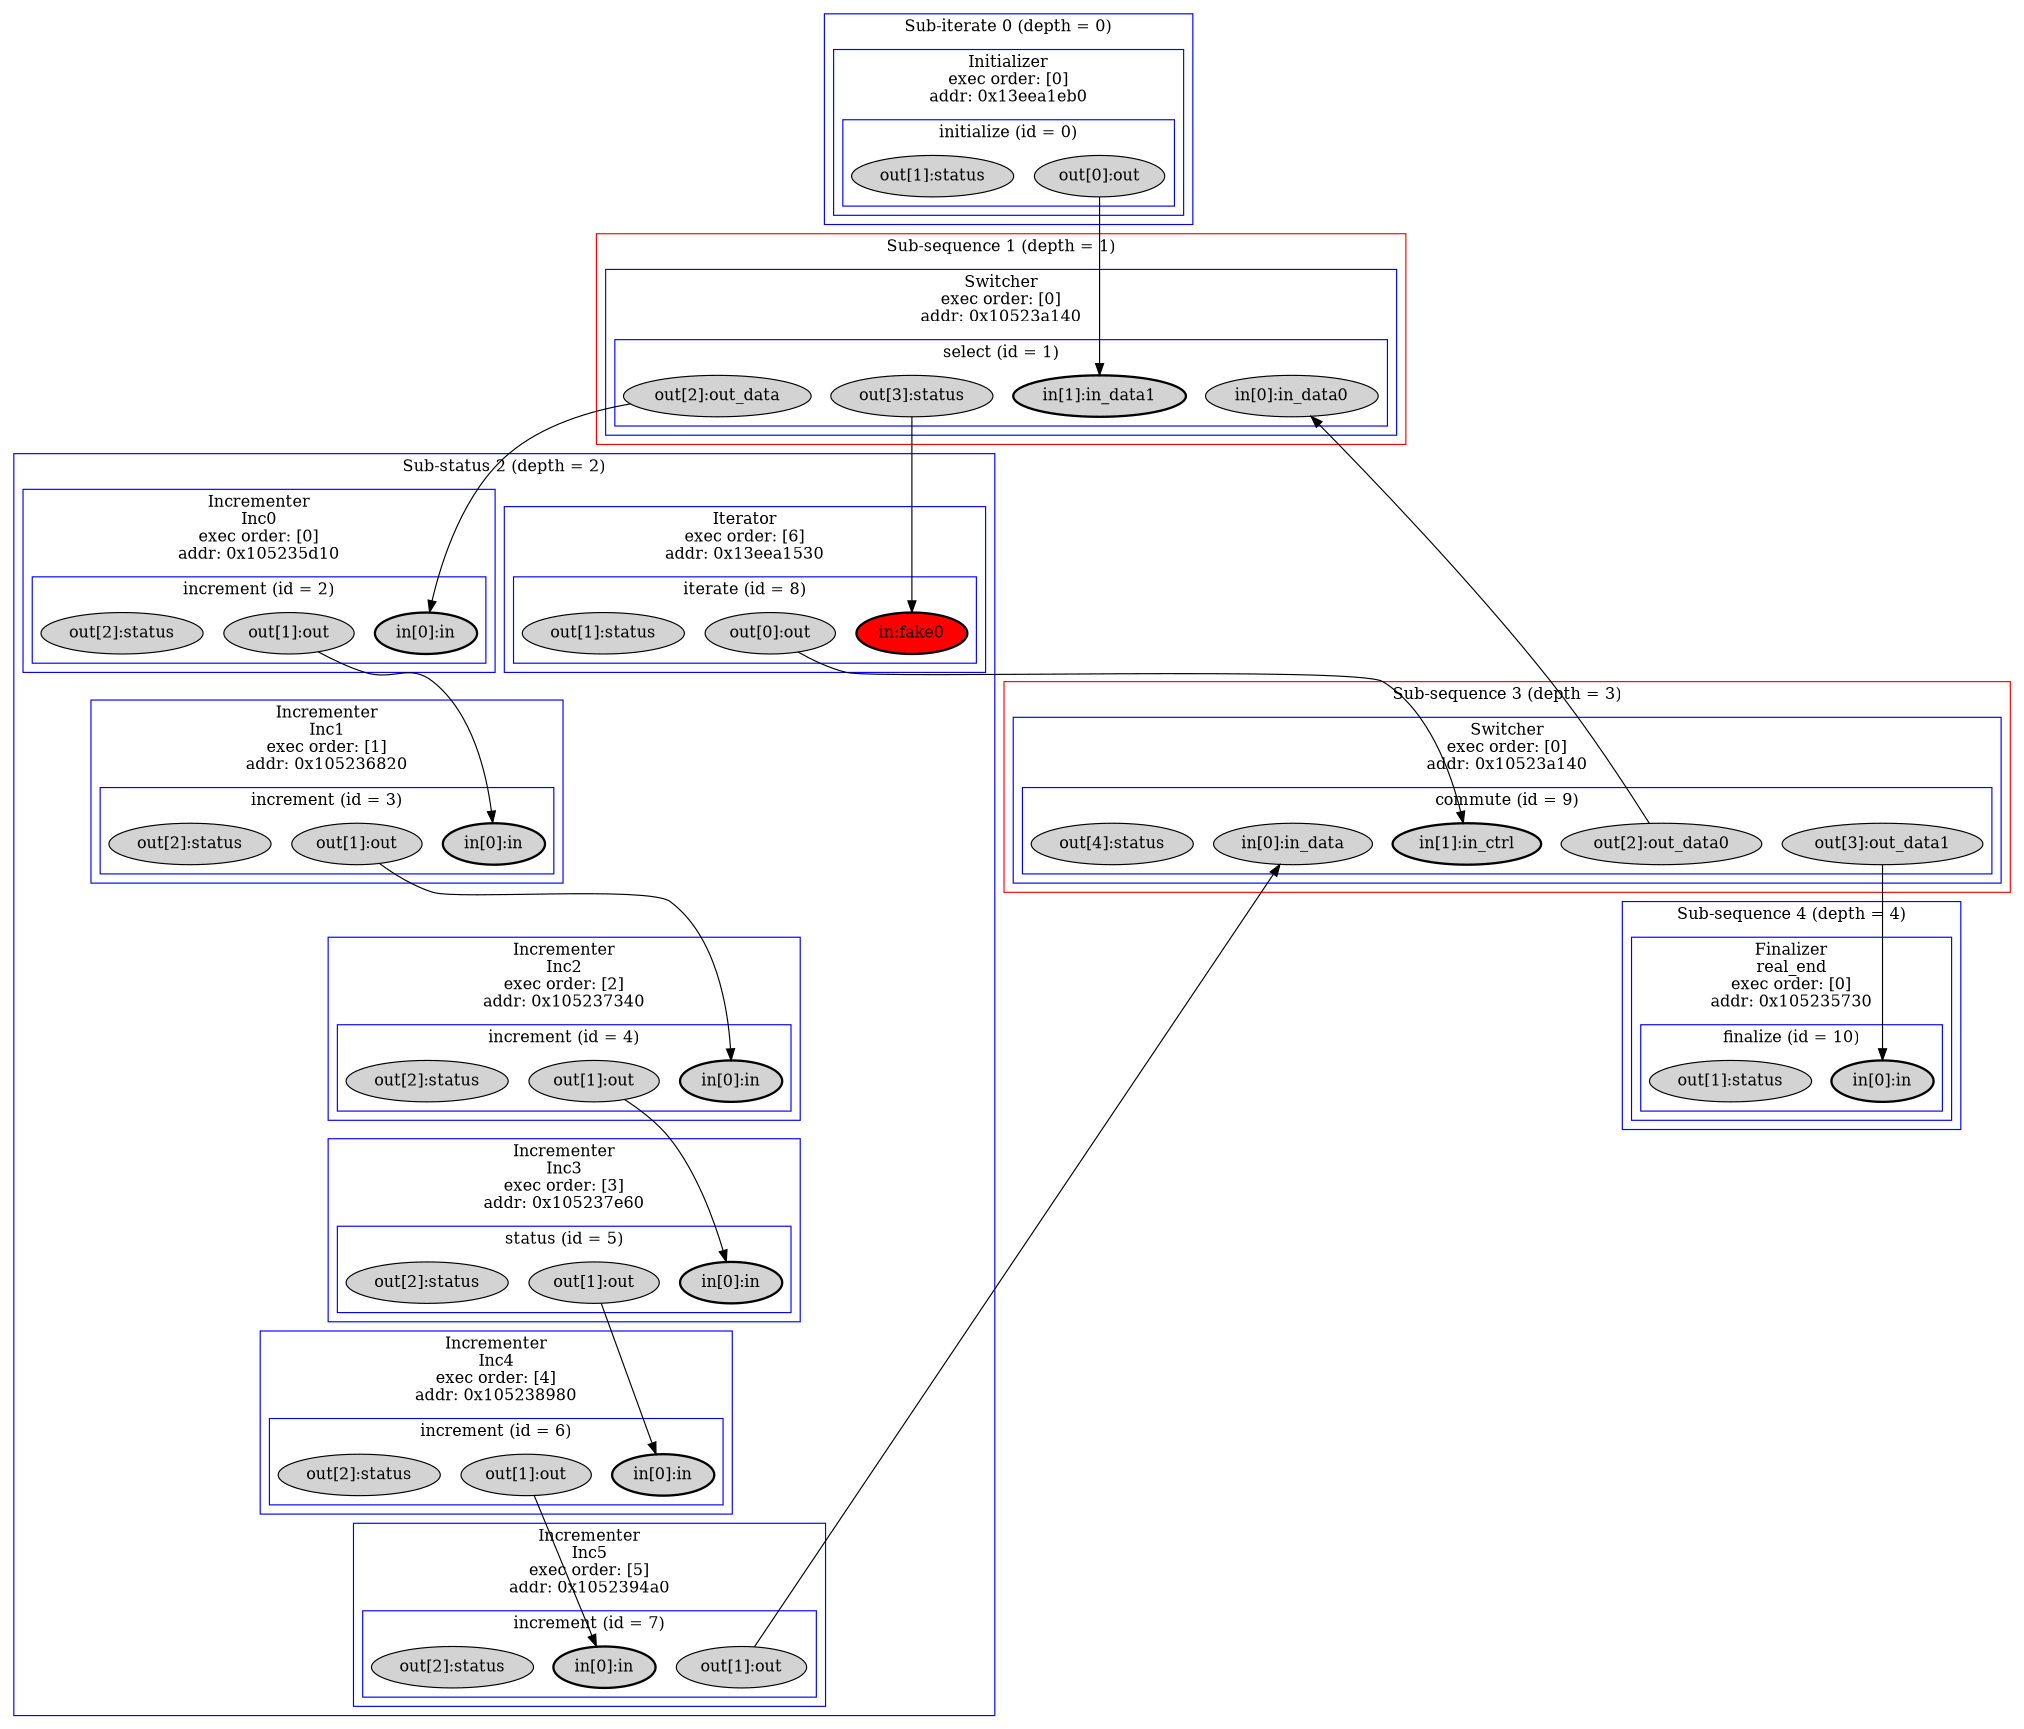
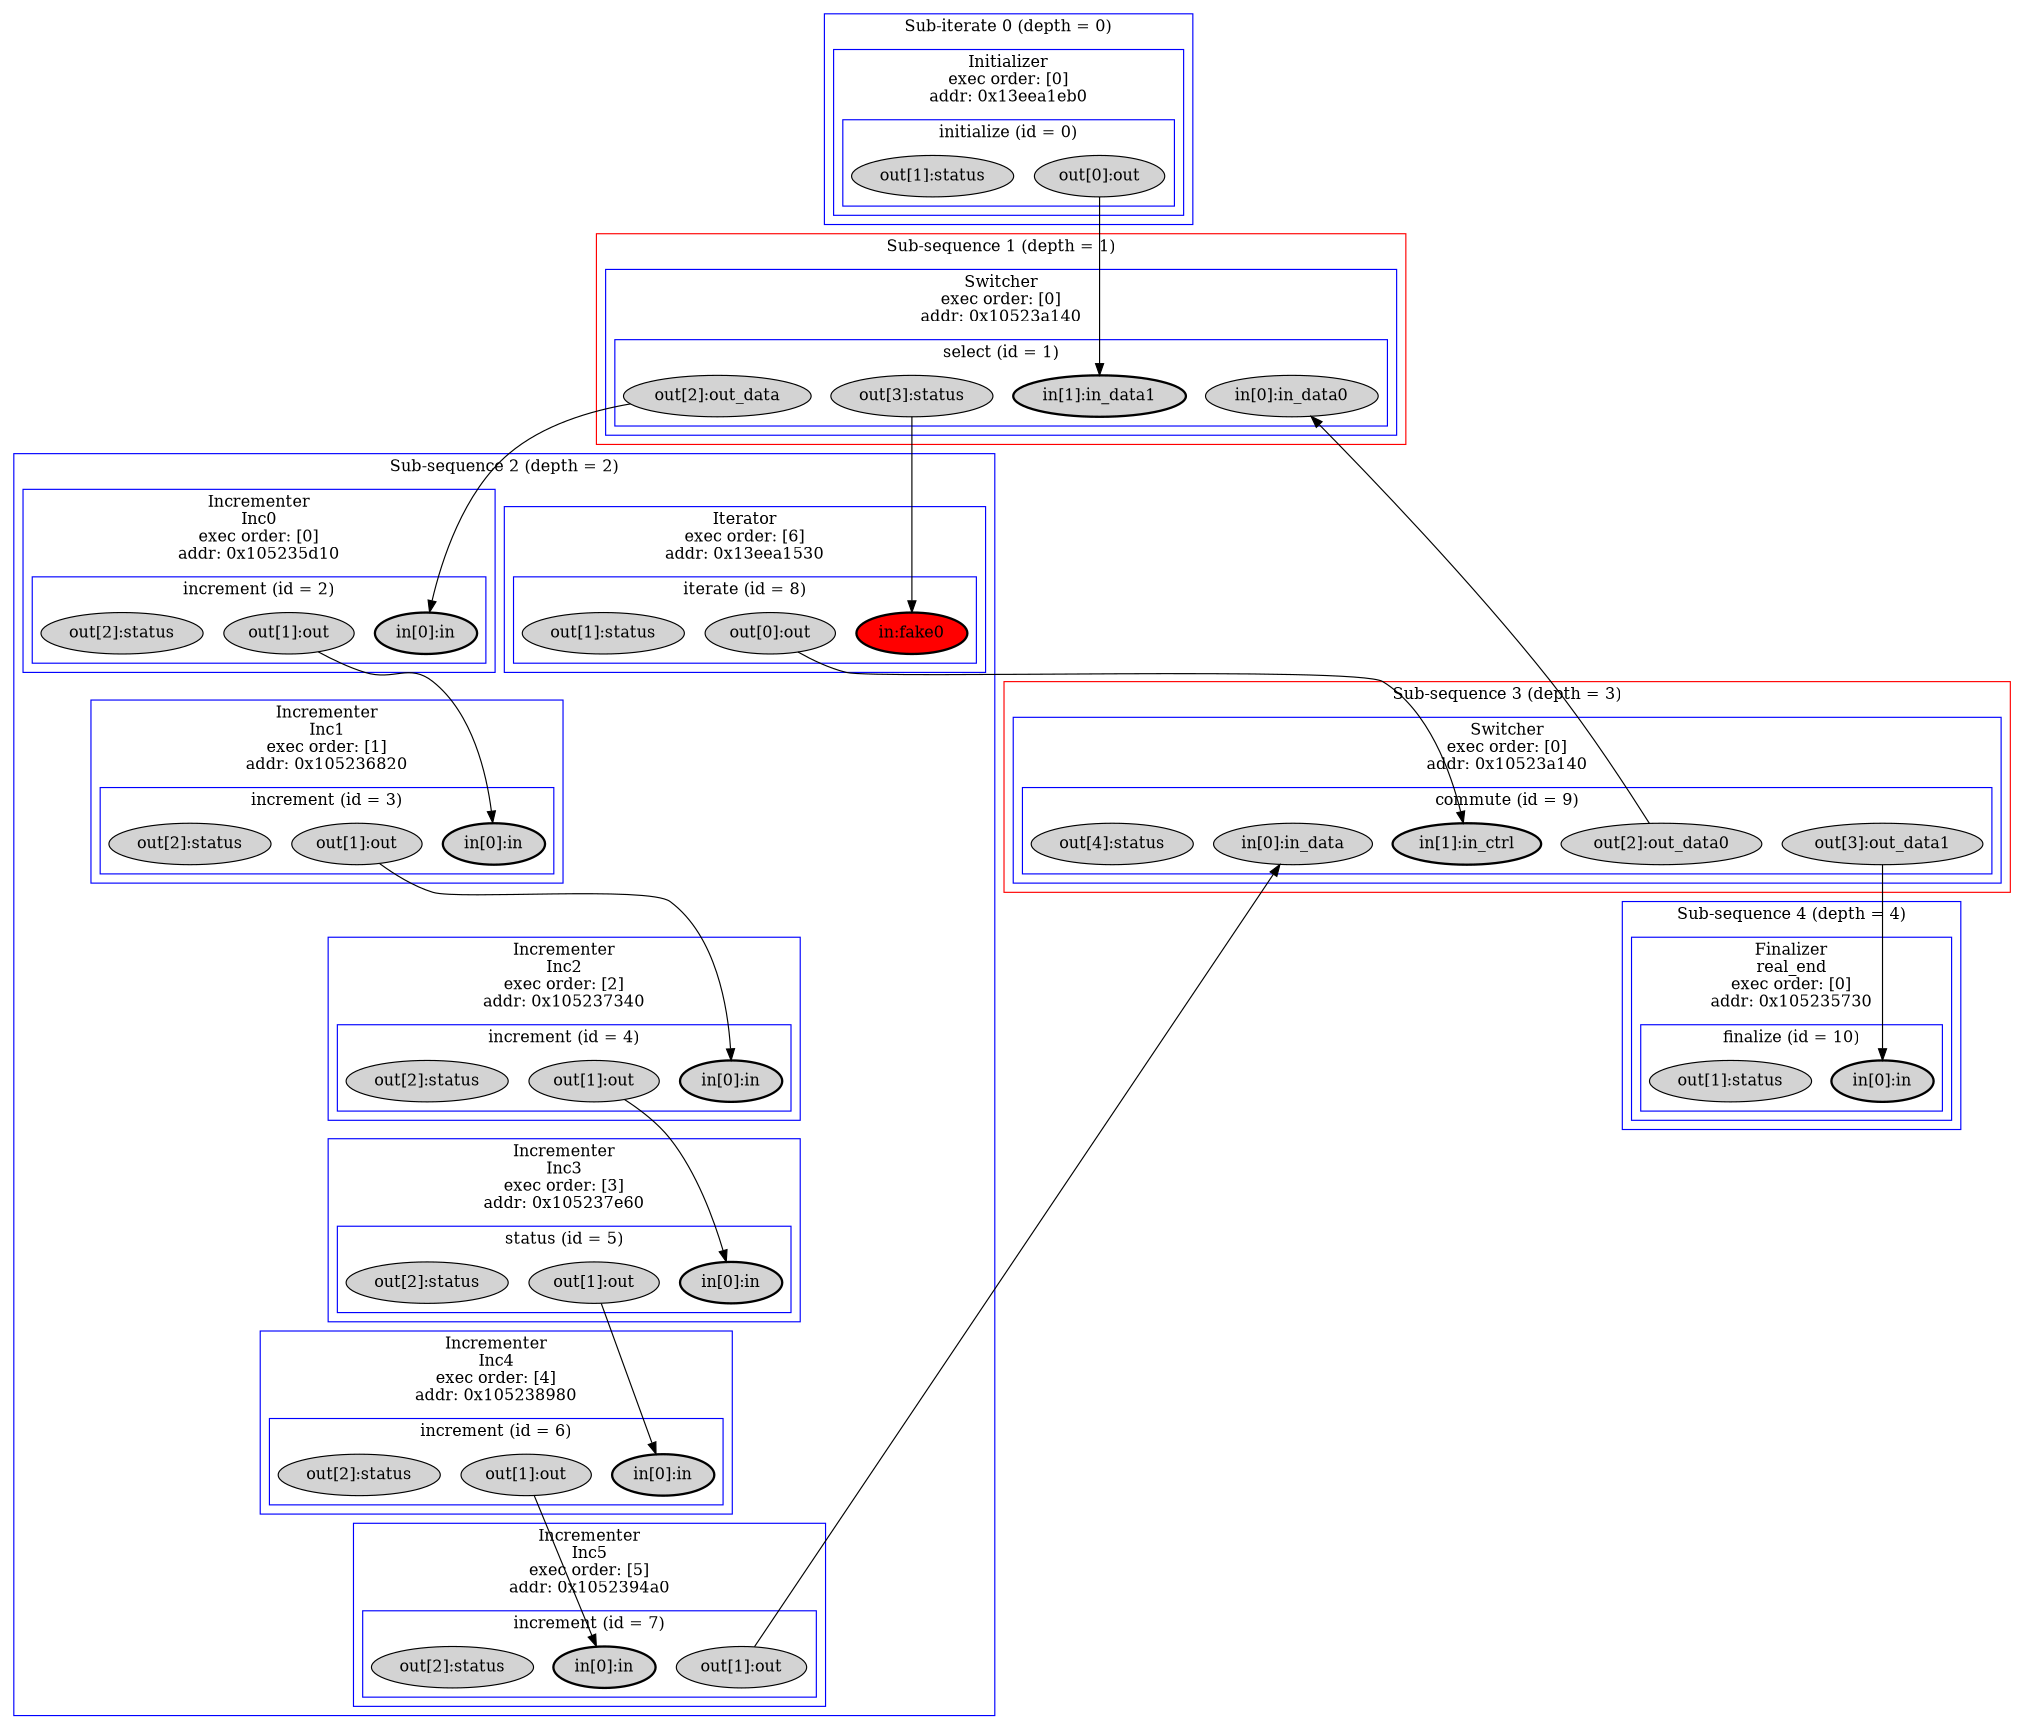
cluster "Sub-status 2 (depth = 2)": label "Sub-status 2 (depth = 2)" -> "Sub-sequence 2 (depth = 2)"
